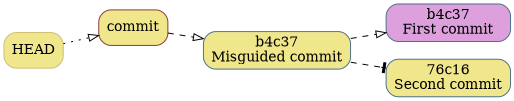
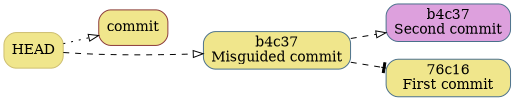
node "b4c37 First commit": label "b4c37 First commit" -> "b4c37 Second commit"
edge "commit" -> "b4c37 Misguided commit": now "HEAD" -> "b4c37 Misguided commit"
node "76c16 Second commit": label "76c16 Second commit" -> "76c16 First commit"
